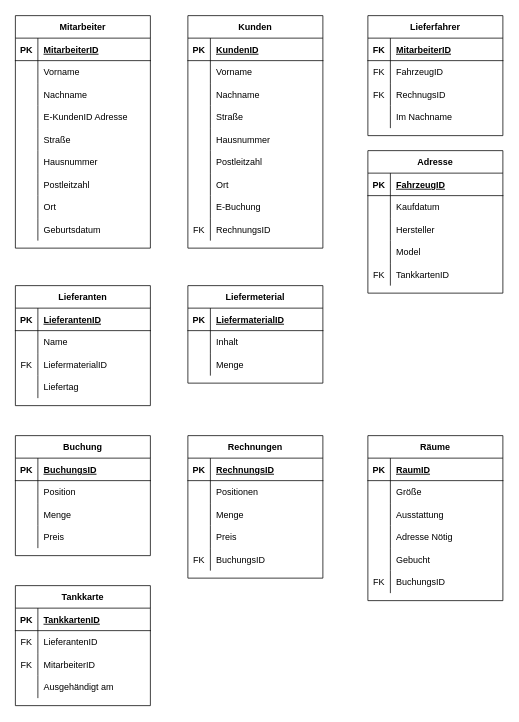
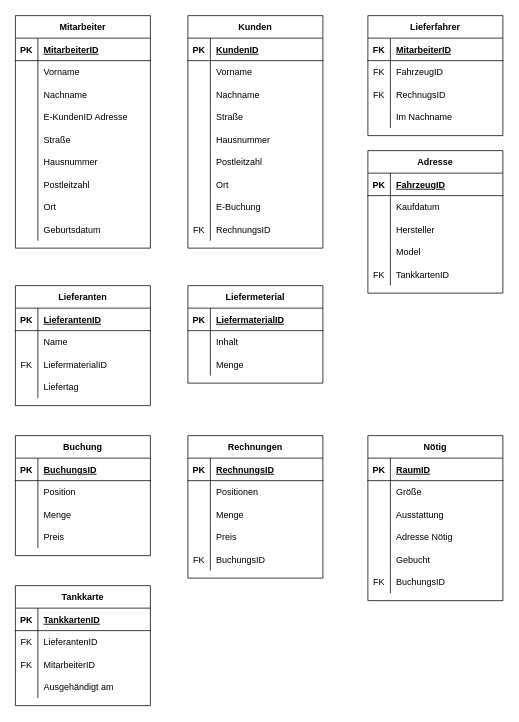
node "Räume": label "Räume" -> "Nötig"
